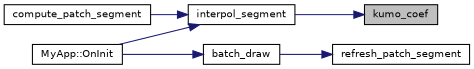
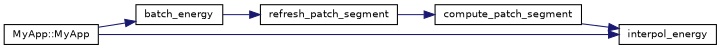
node "interpol_segment": label "interpol_segment" -> "interpol_energy"
node "kumo_coef": removed
edge "refresh_patch_segment" -> "compute_patch_segment": added
node "MyApp::OnInit": label "MyApp::OnInit" -> "MyApp::MyApp"
node "batch_draw": label "batch_draw" -> "batch_energy"
